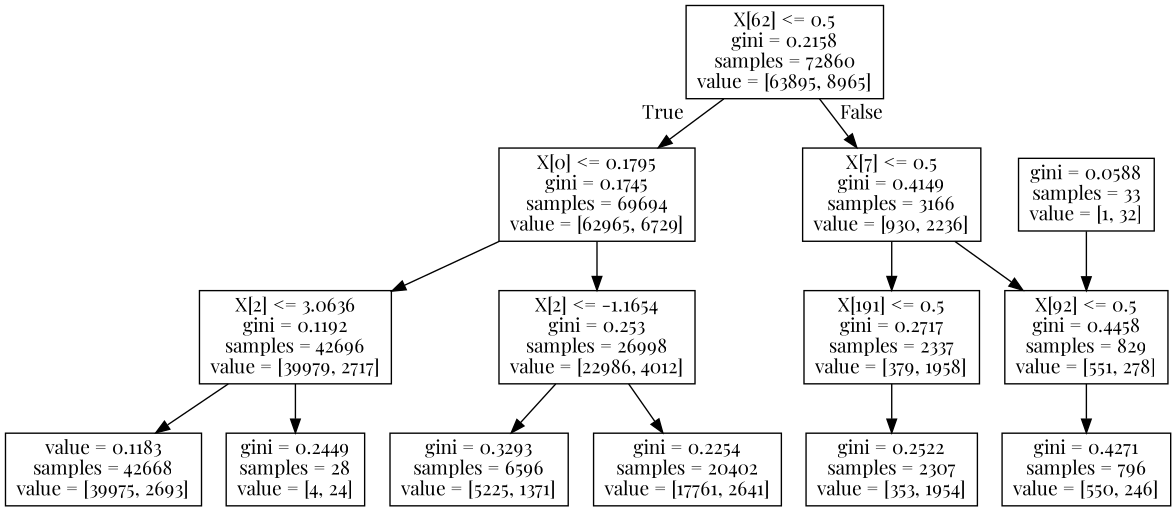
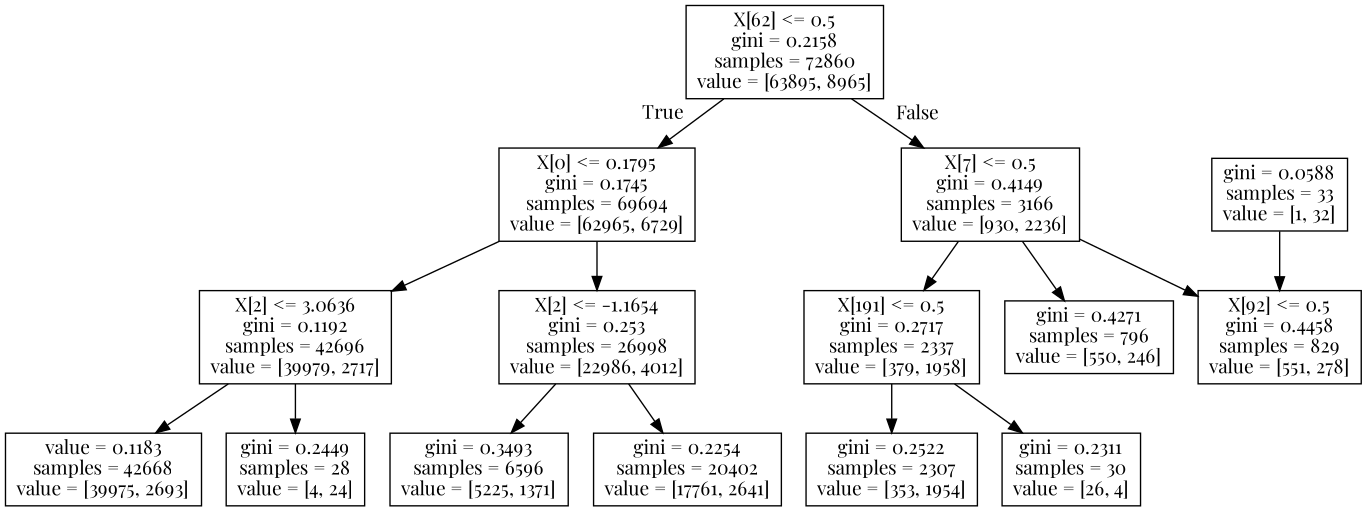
edge "X[92] <= 0.5 gini = 0.4458 samples = 829 value = [551, 278]" -> "gini = 0.4271 samples = 796 value = [550, 246]": now "X[7] <= 0.5 gini = 0.4149 samples = 3166 value = [930, 2236]" -> "gini = 0.4271 samples = 796 value = [550, 246]"
node "gini = 0.3293 samples = 6596 value = [5225, 1371]": label "gini = 0.3293 samples = 6596 value = [5225, 1371]" -> "gini = 0.3493 samples = 6596 value = [5225, 1371]"
node "gini = 0.2311 samples = 30 value = [26, 4]": added
